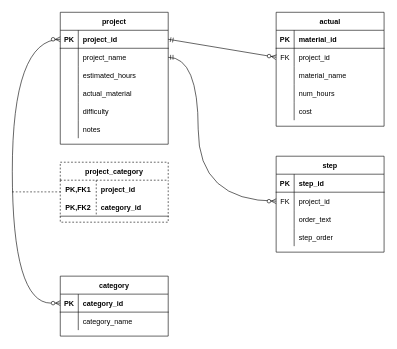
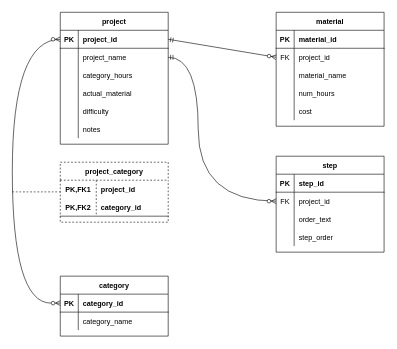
node "actual": label "actual" -> "material"
node "estimated_hours": label "estimated_hours" -> "category_hours"
